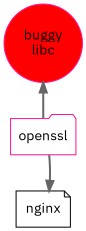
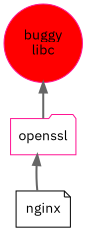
edge "openssl" -> "nginx": reversed
